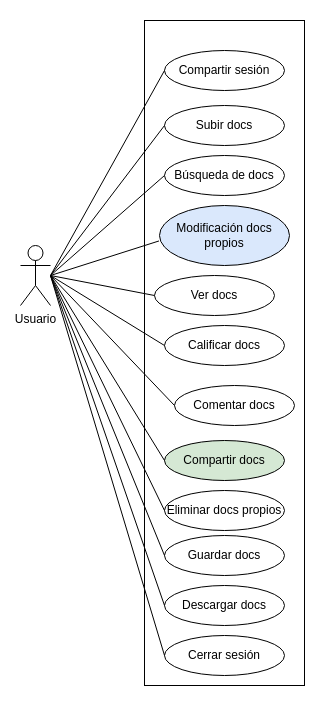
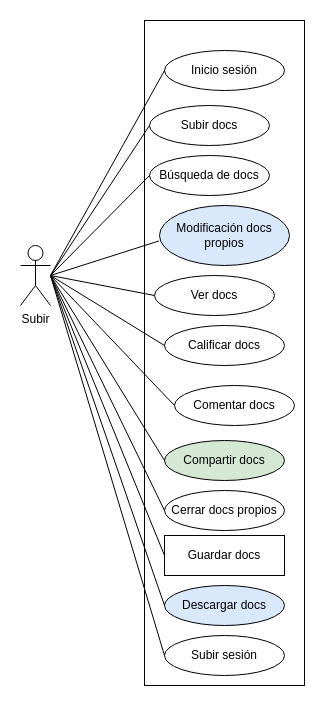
node "Compartir sesión": label "Compartir sesión" -> "Inicio sesión"
node "Subir docs": moved (225, 126) -> (210, 126)
node "Búsqueda de docs": moved (225, 176) -> (210, 176)
node "Usuario": label "Usuario" -> "Subir"
node "Eliminar docs propios": label "Eliminar docs propios" -> "Cerrar docs propios"
node "Guardar docs": shape ellipse -> rectangle
node "Descargar docs": fillcolor #ffffff -> #dae8fc
node "Cerrar sesión": label "Cerrar sesión" -> "Subir sesión"
